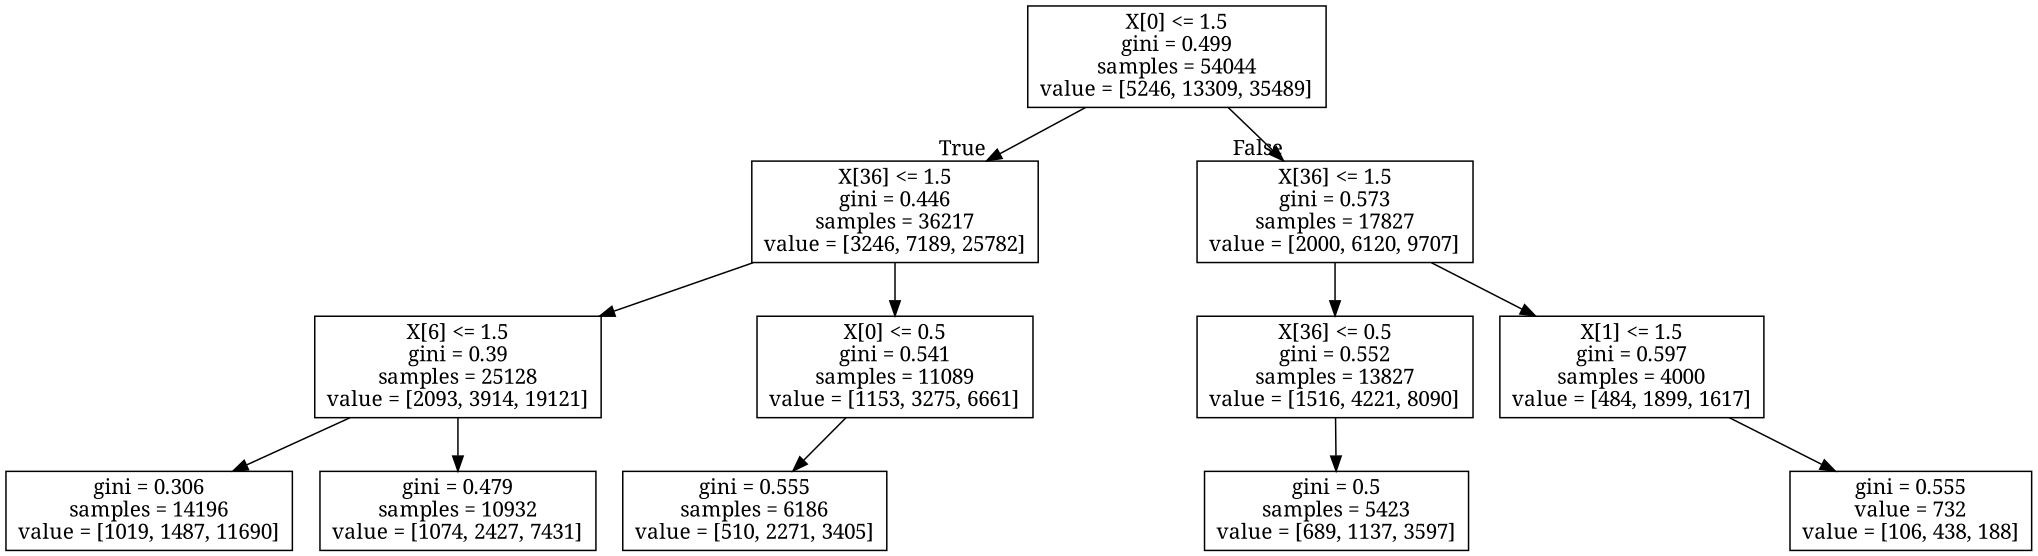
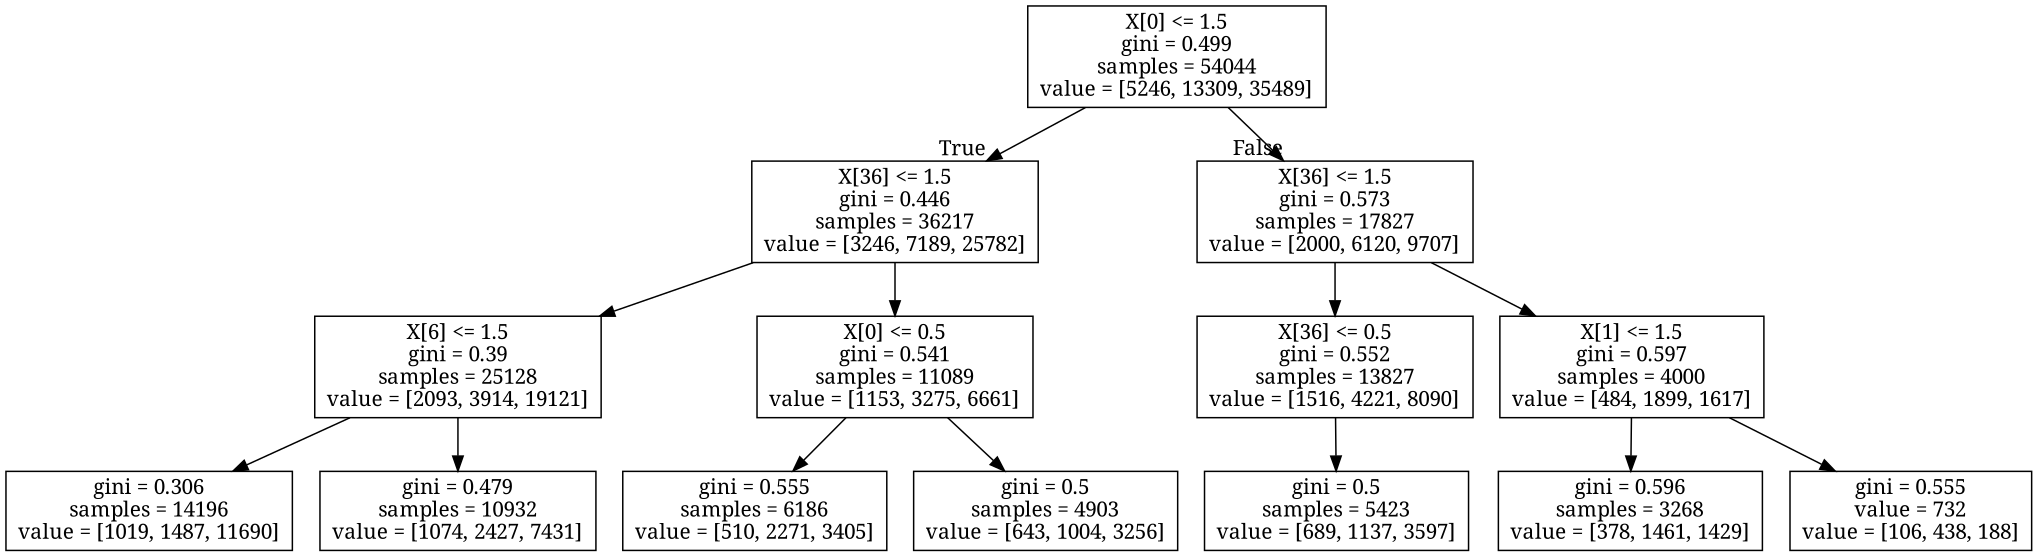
node "gini = 0.5 samples = 4903 value = [643, 1004, 3256]": added
node "gini = 0.596 samples = 3268 value = [378, 1461, 1429]": added
